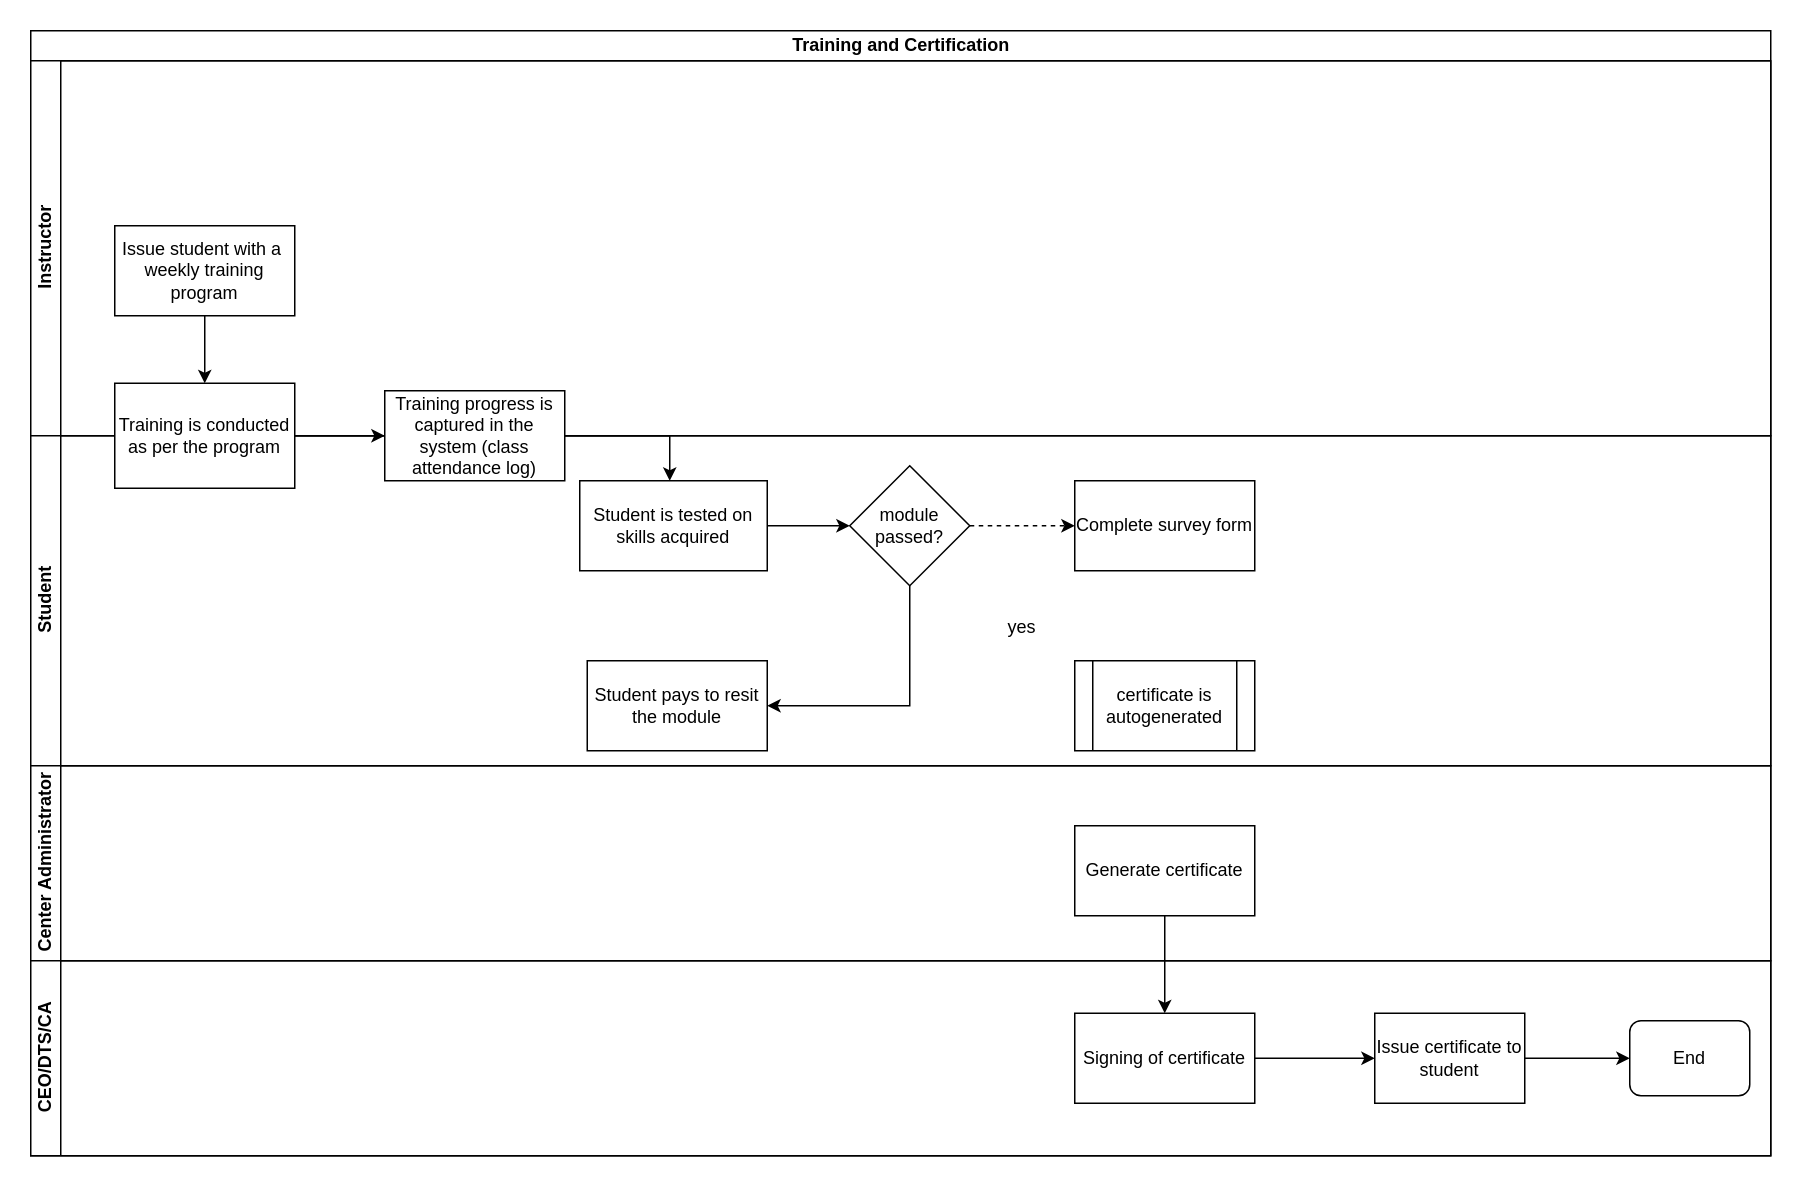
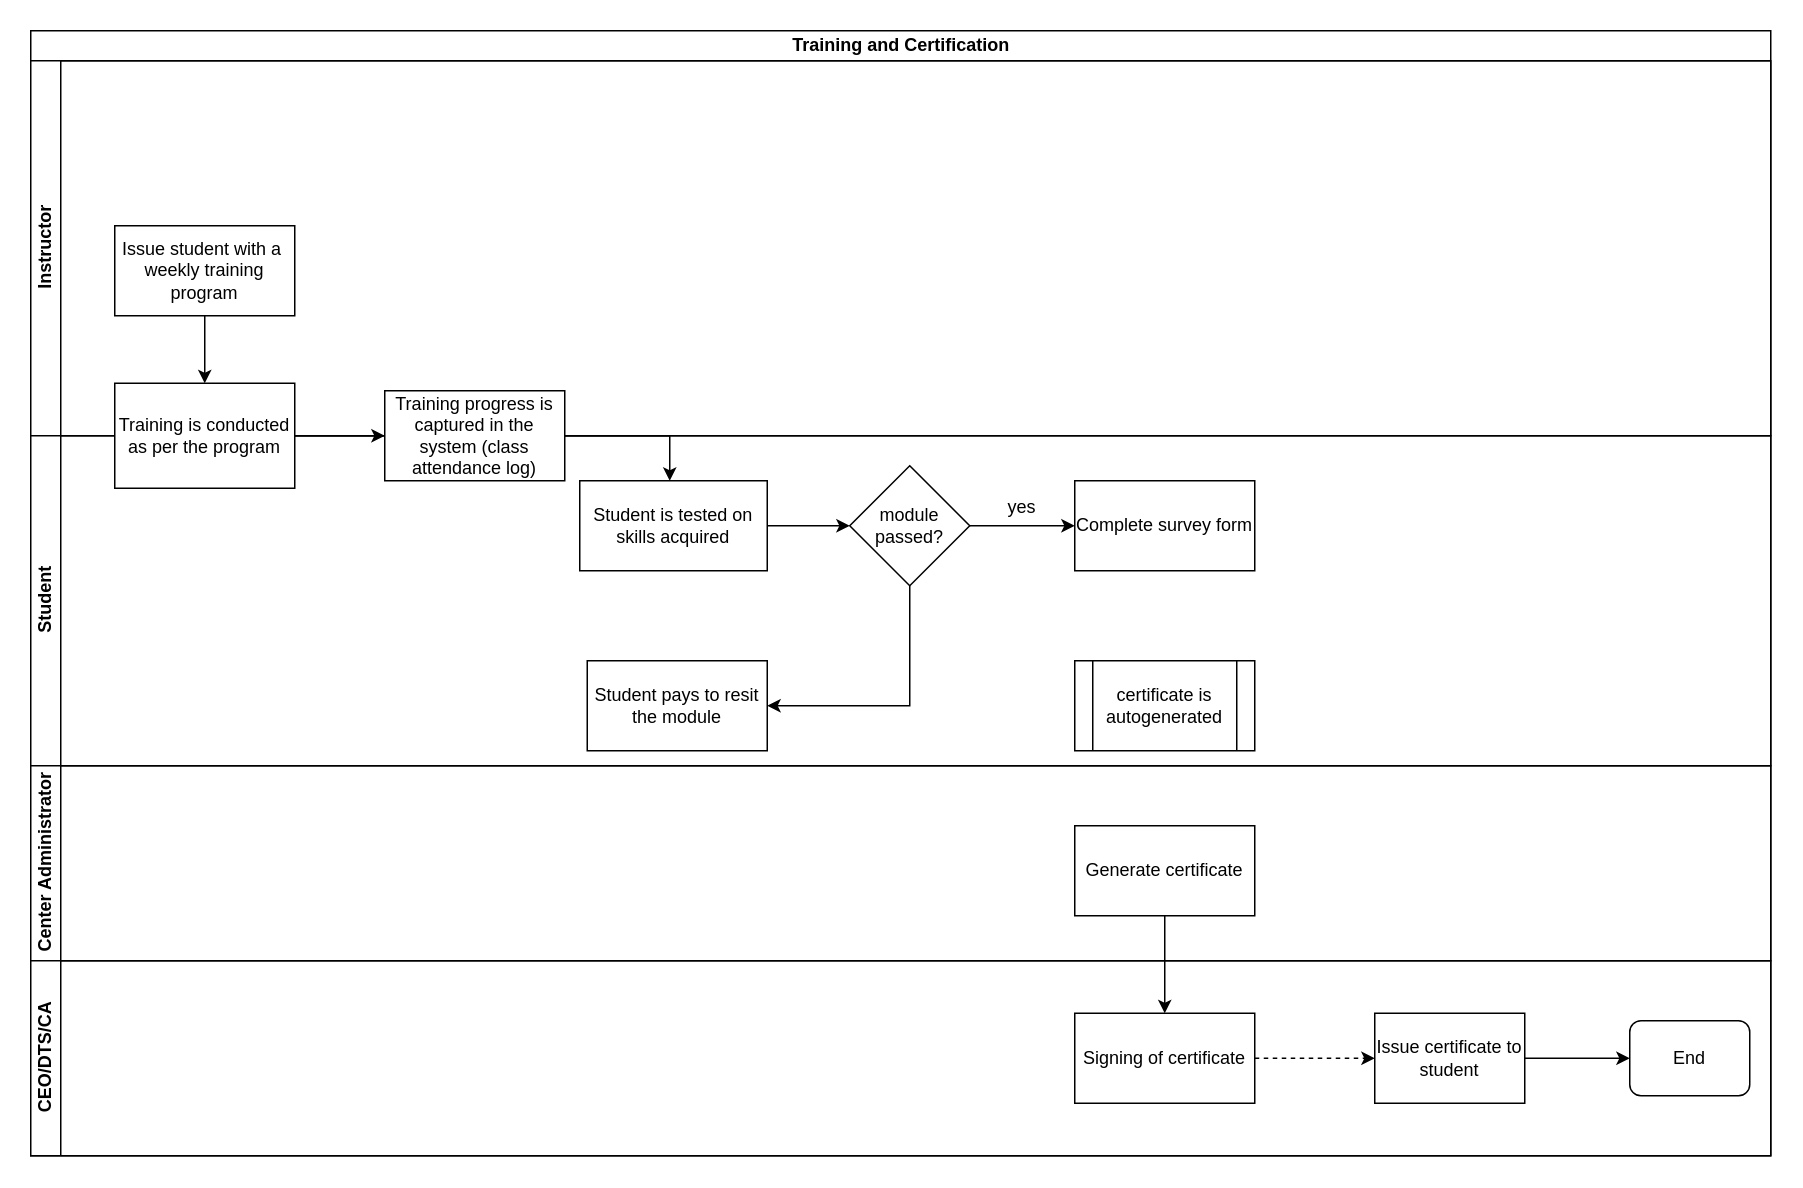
edge "module passed?" -> "Complete survey form": style dashed -> solid
node "yes": moved (1022, 628) -> (1022, 508)
edge "Signing of certificate" -> "Issue certificate to student": style solid -> dashed
